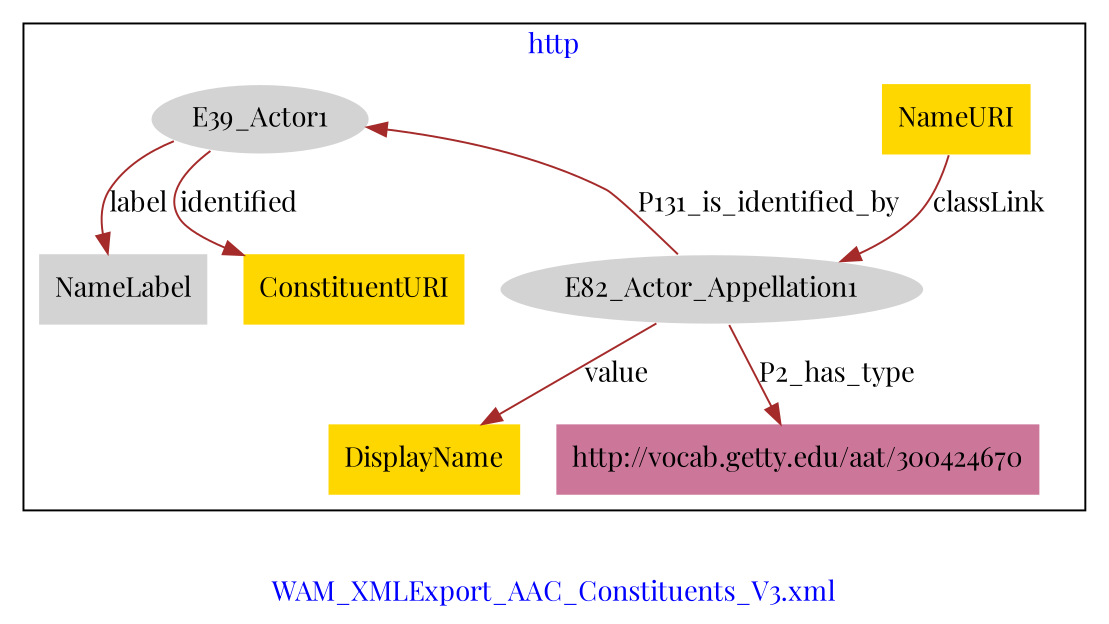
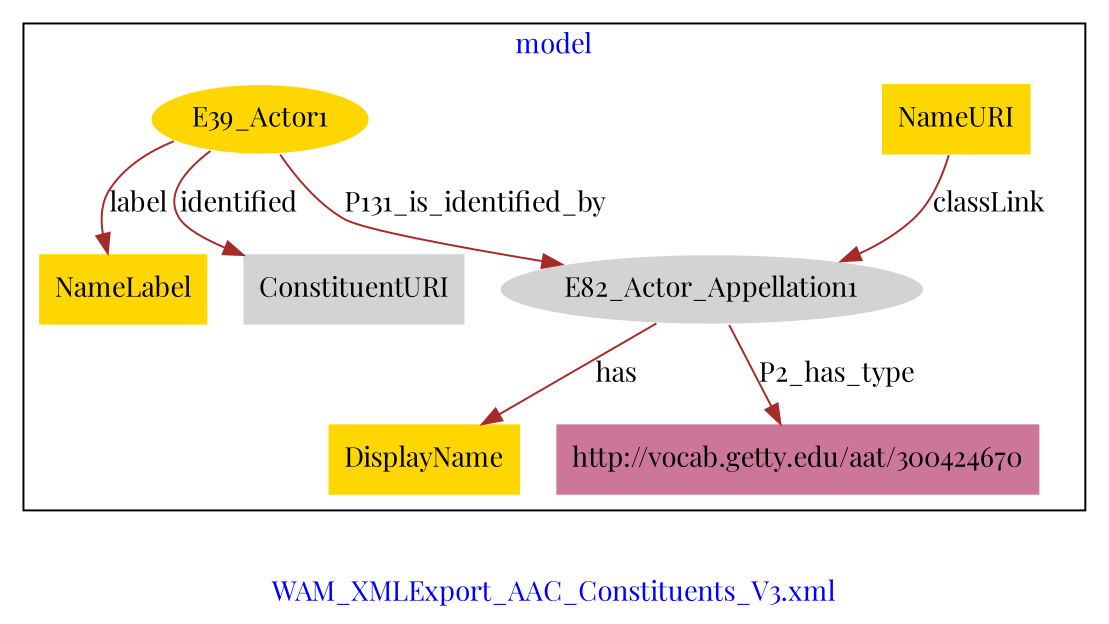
cluster "http": label "http" -> "model"
node "E39_Actor1": fillcolor lightgray -> gold
edge "E82_Actor_Appellation1" -> "E39_Actor1": reversed
node "NameLabel": fillcolor lightgray -> gold
node "ConstituentURI": fillcolor gold -> lightgray
edge "E82_Actor_Appellation1" -> "DisplayName": label "value" -> "has"
